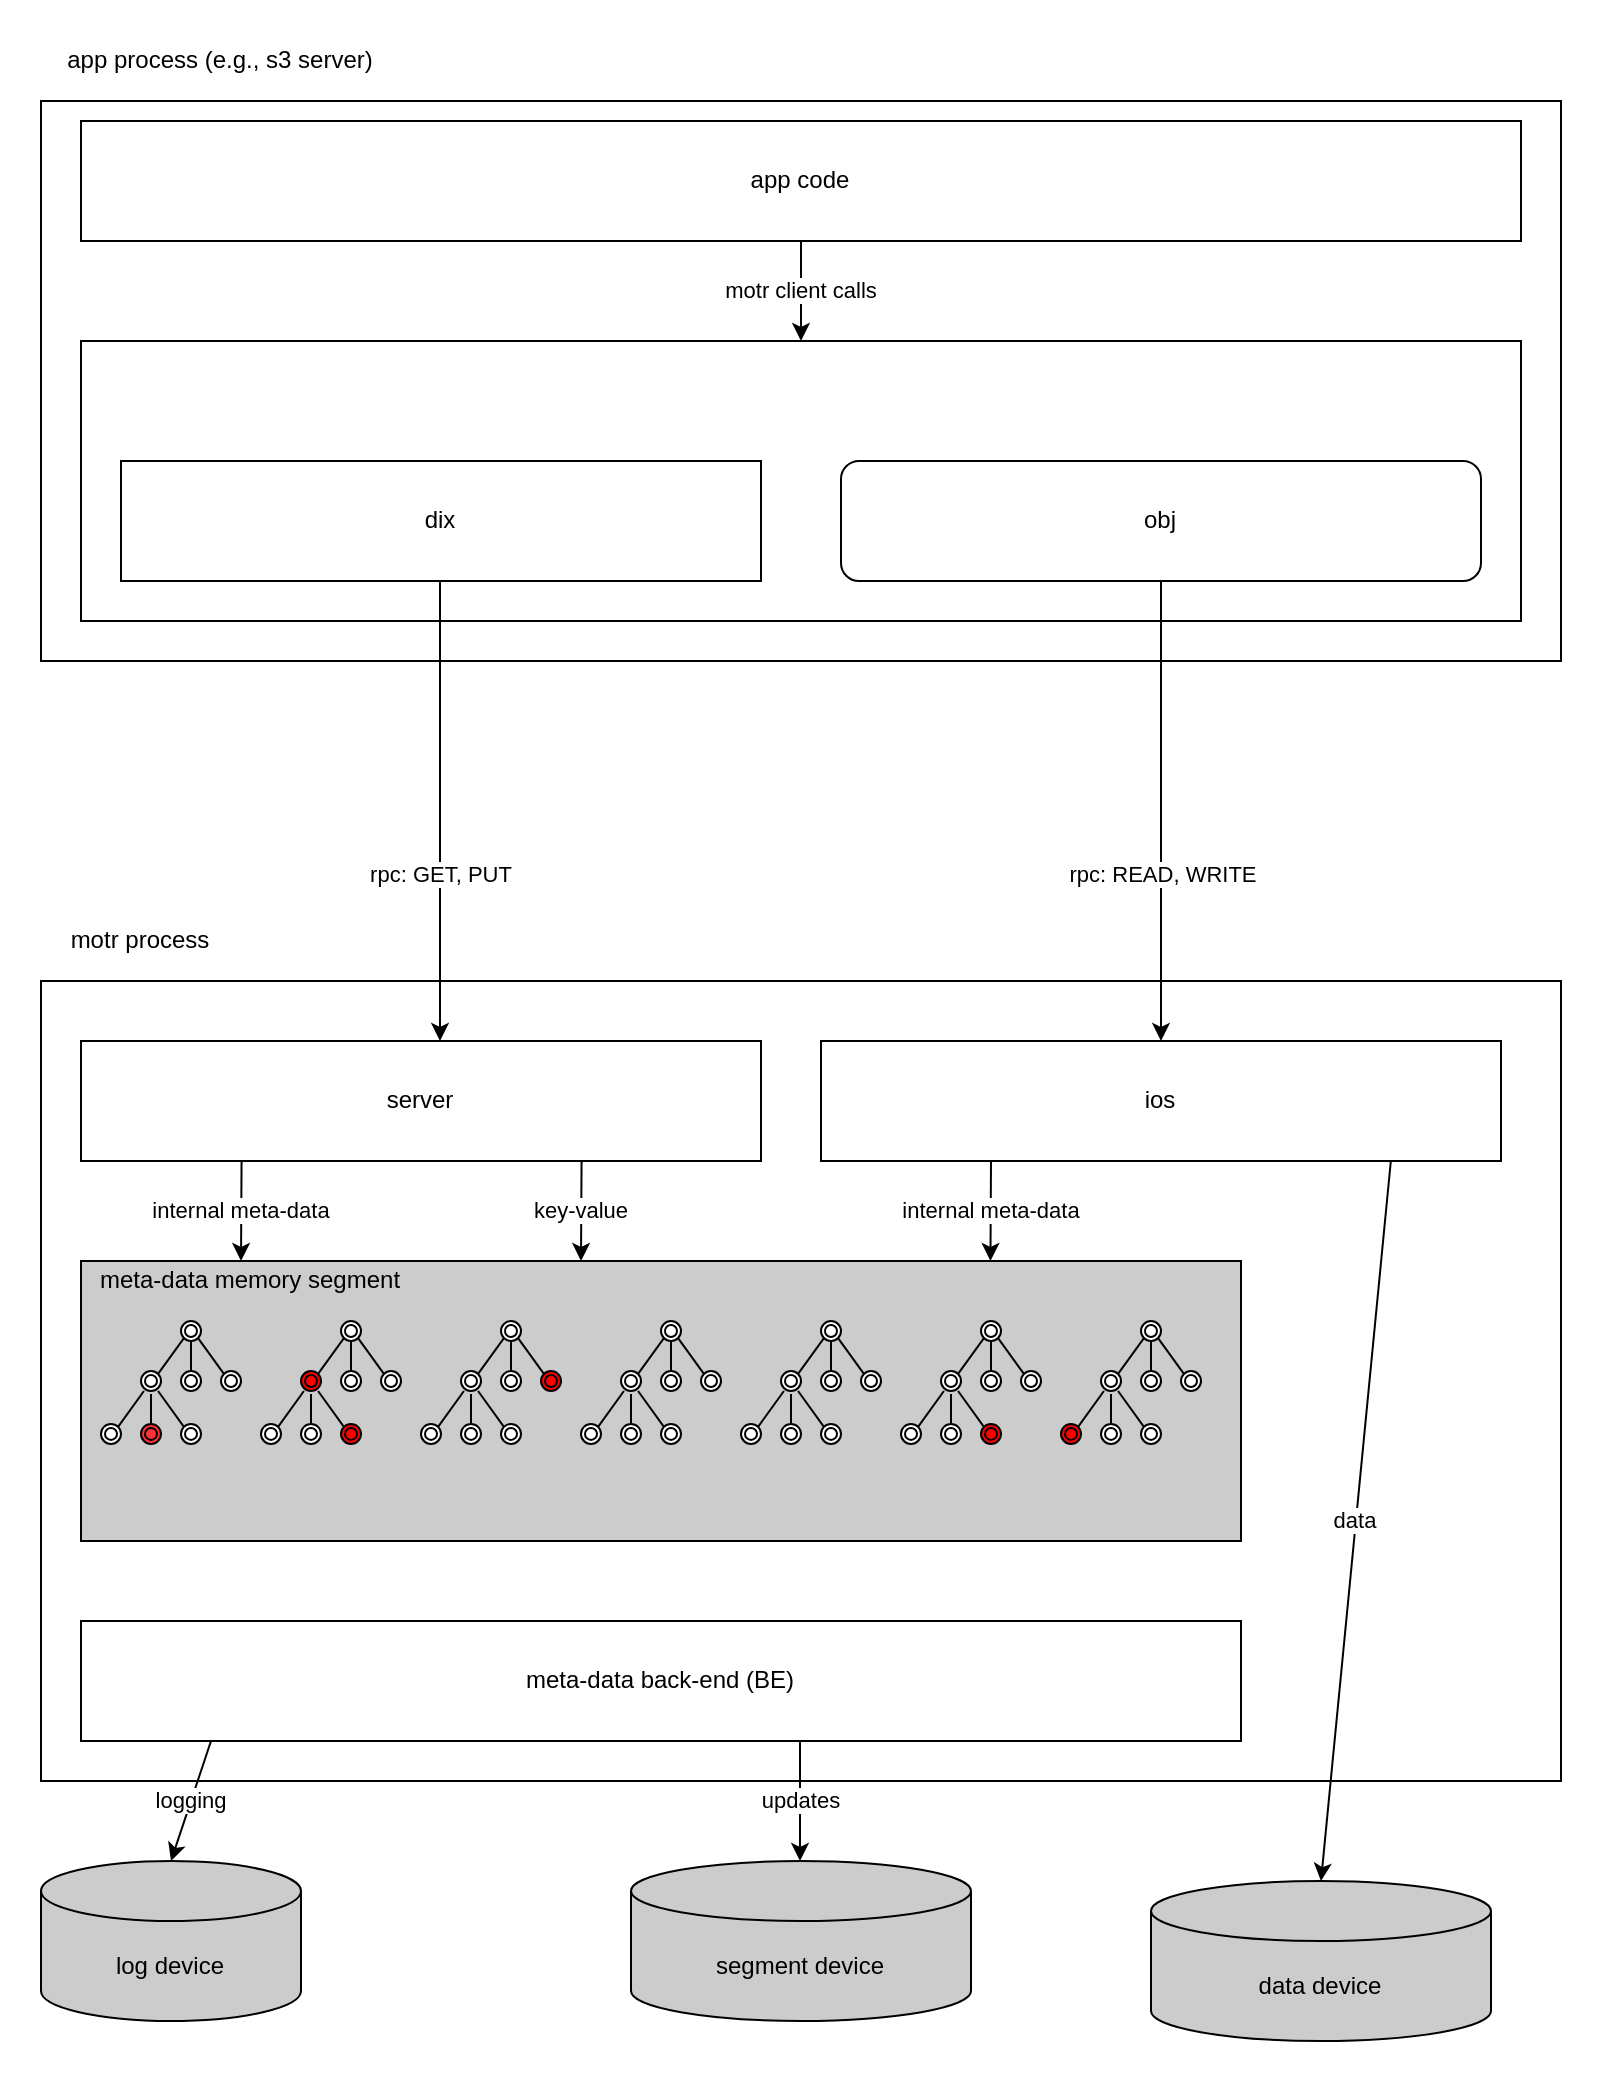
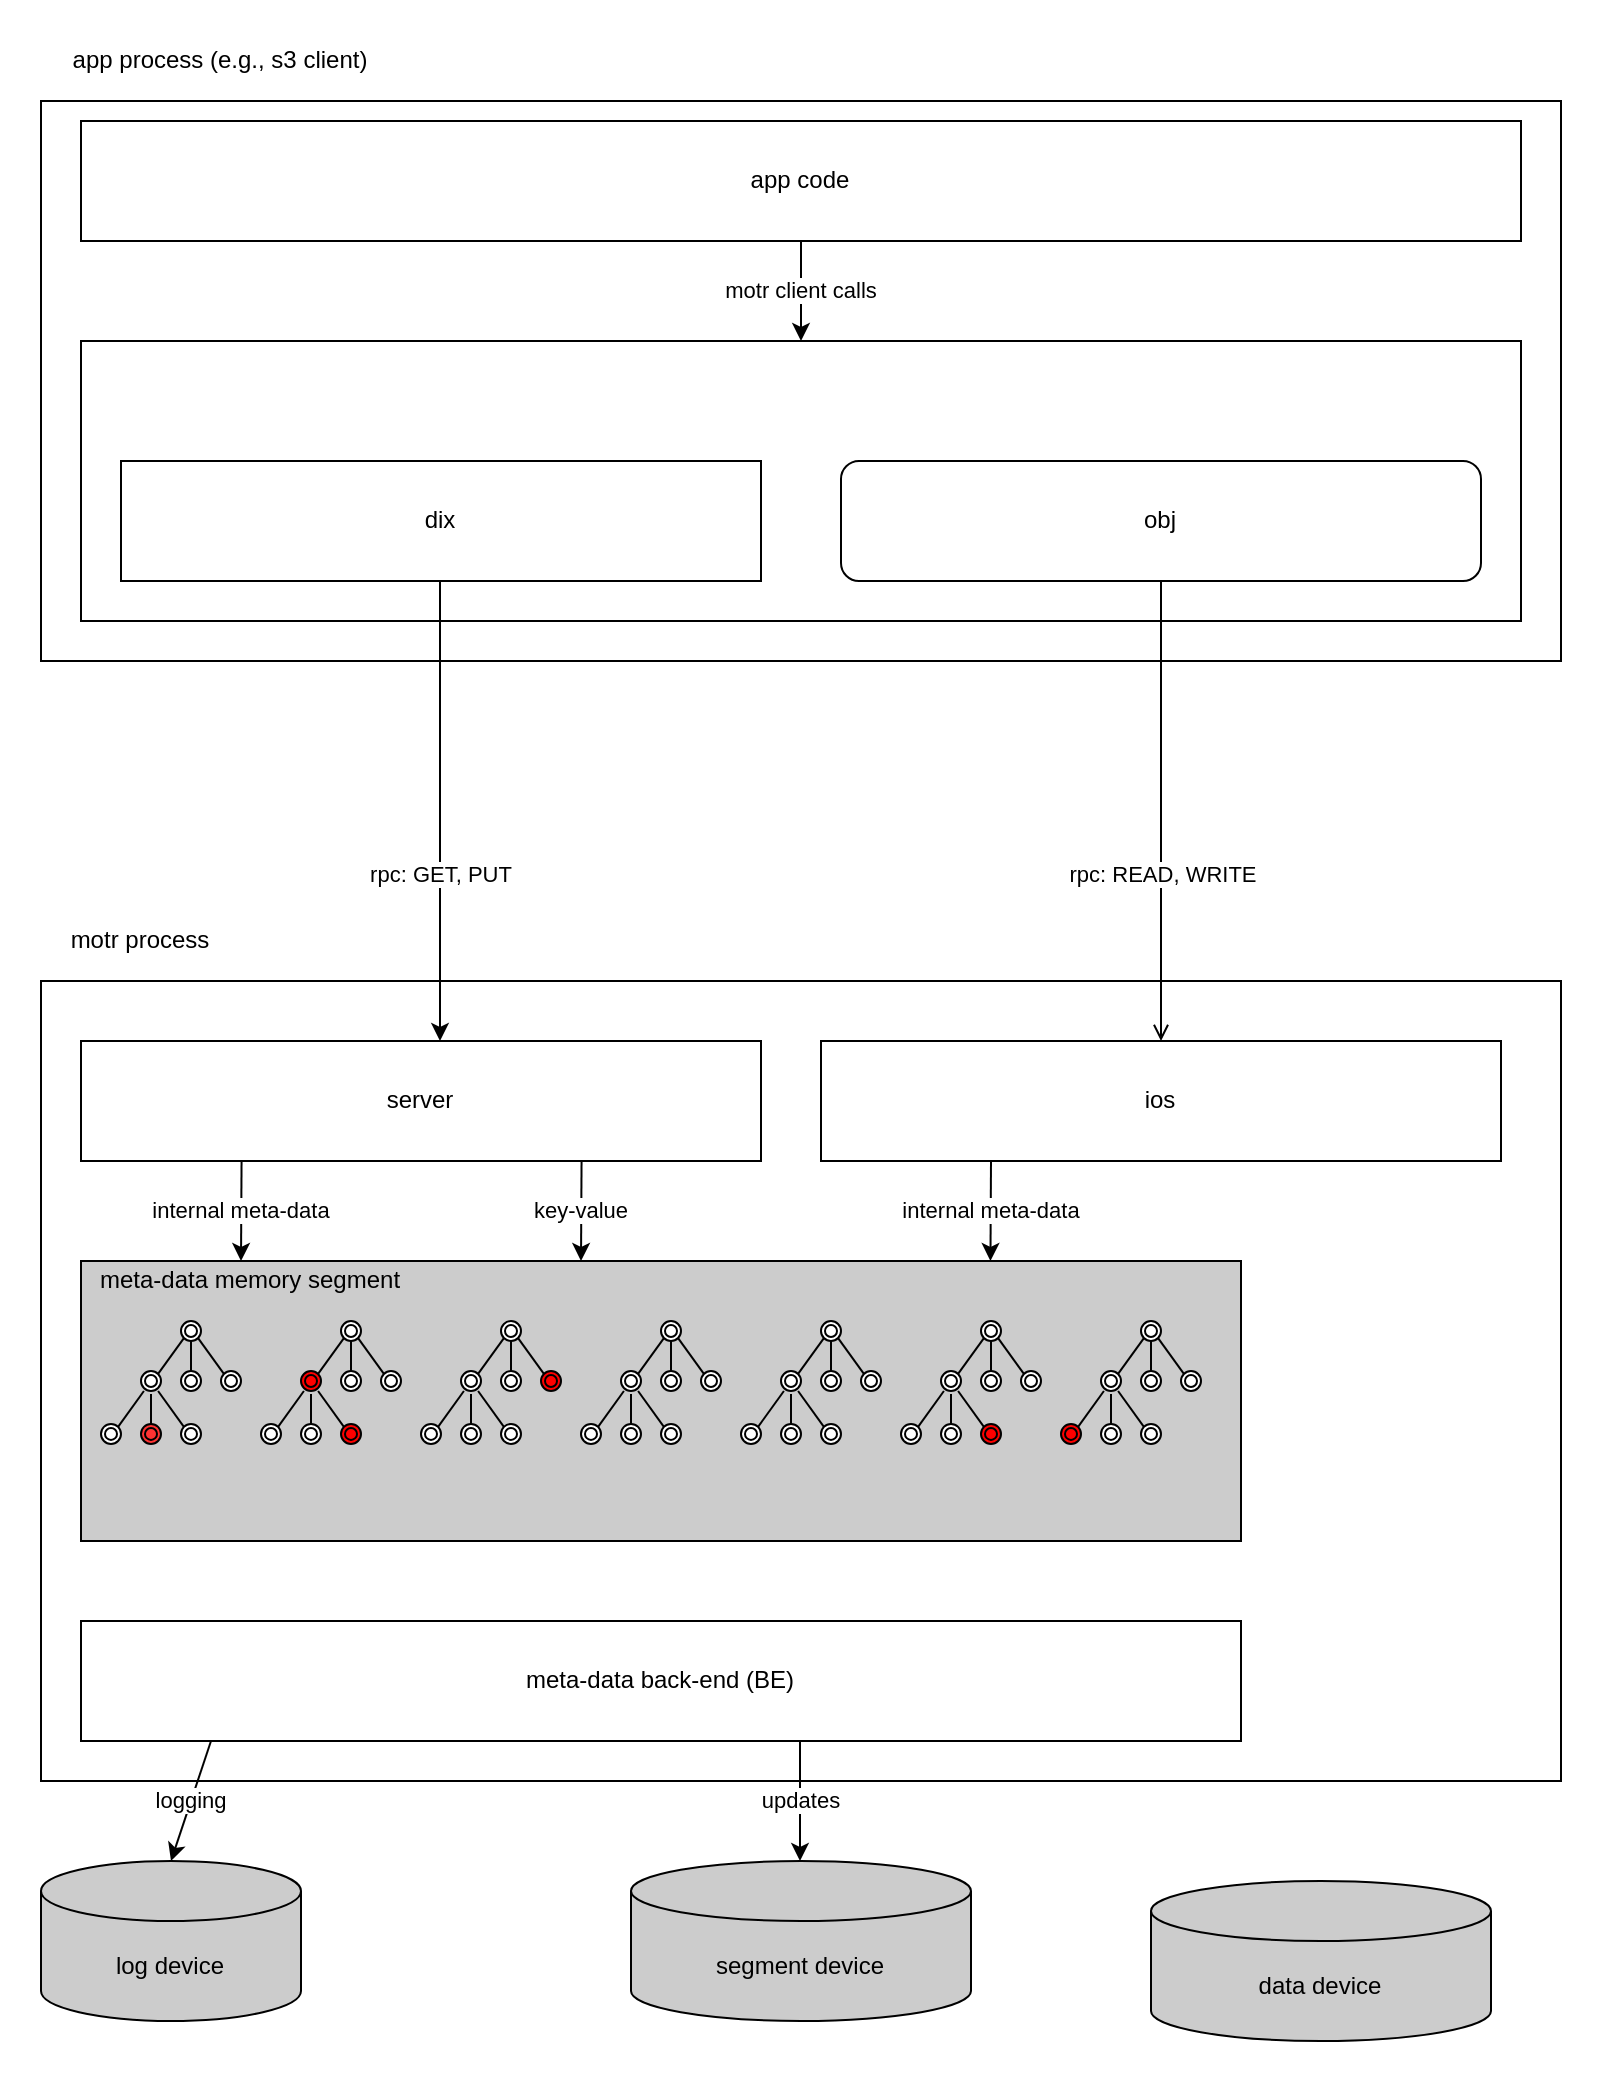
node "app process (e.g., s3 server)": label "app process (e.g., s3 server)" -> "app process (e.g., s3 client)"
edge "obj" -> "ios": arrowhead classic -> open
edge "ios" -> "data device": removed, label "data"
